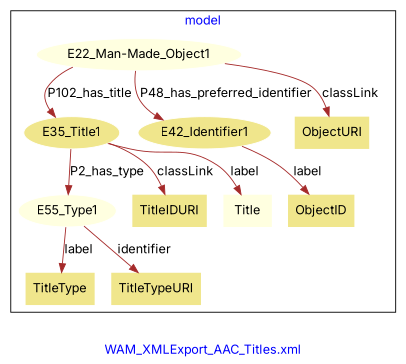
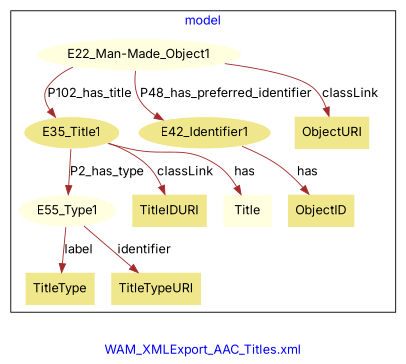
edge "E35_Title1" -> "Title": label "label" -> "has"
edge "E42_Identifier1" -> "ObjectID": label "label" -> "has"
